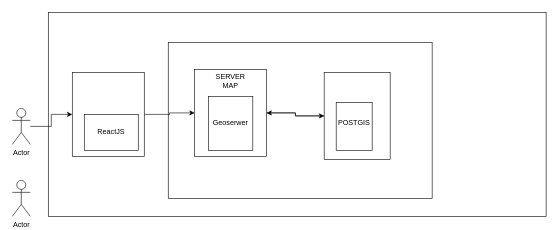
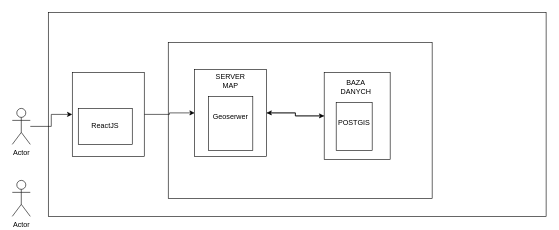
node "BAZA DANYCH": added
node "Geoserwer": moved (231, 123) -> (231, 117)
node "ReactJS": moved (111, 132) -> (105, 126)
